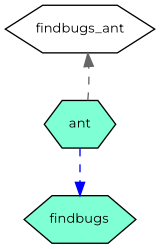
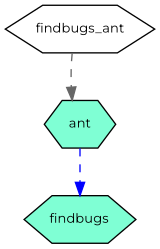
edge "ant" -> "findbugs_ant": reversed
